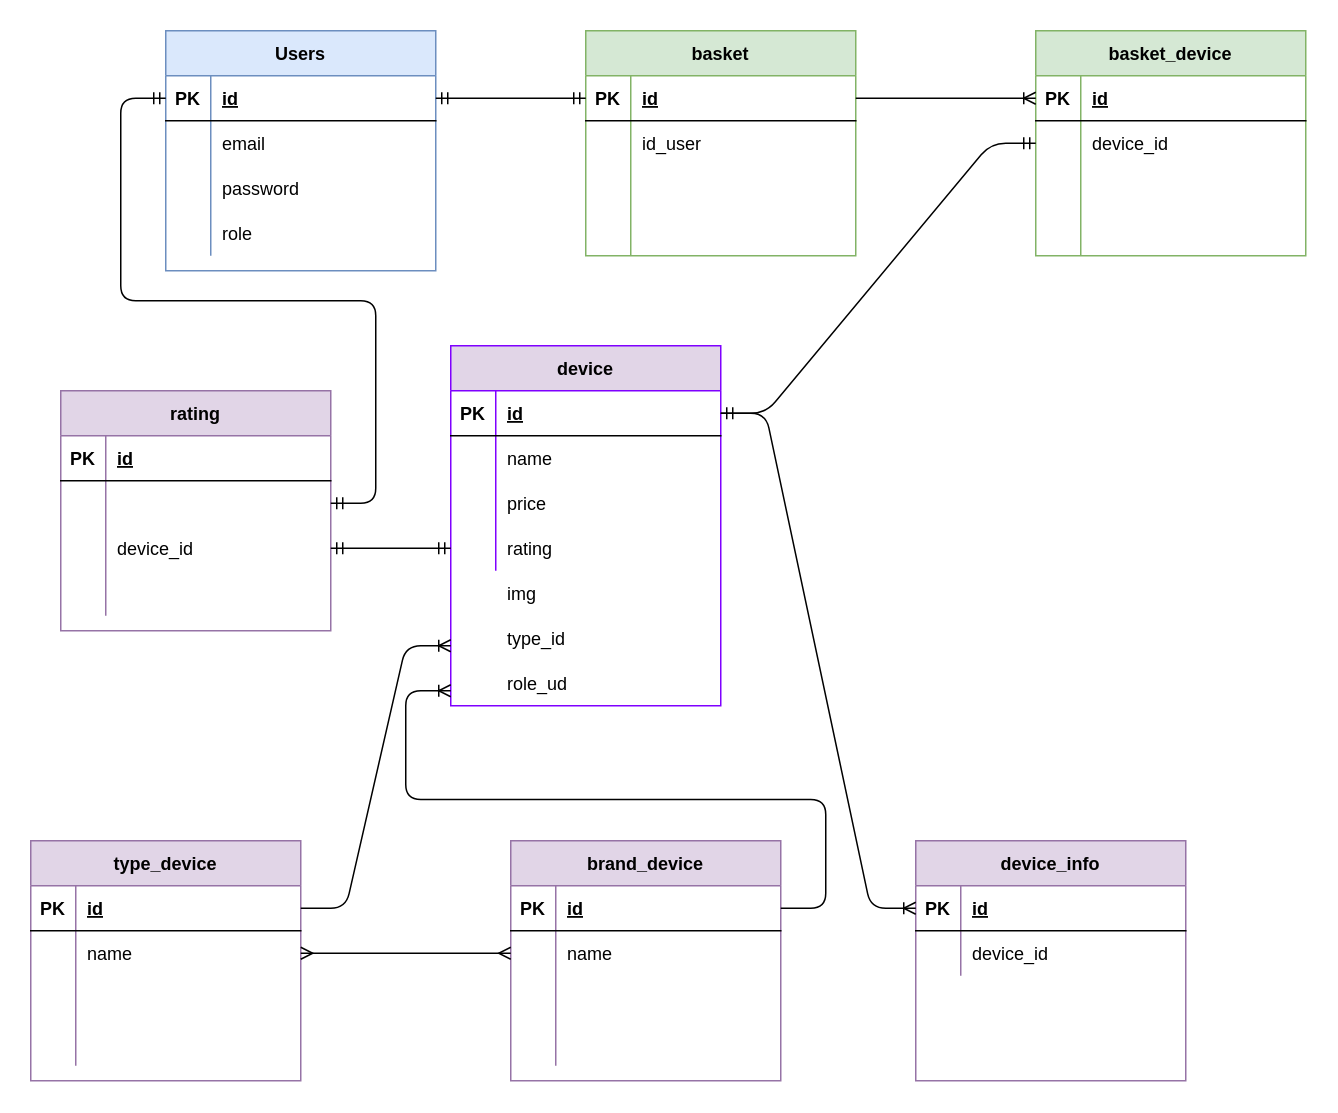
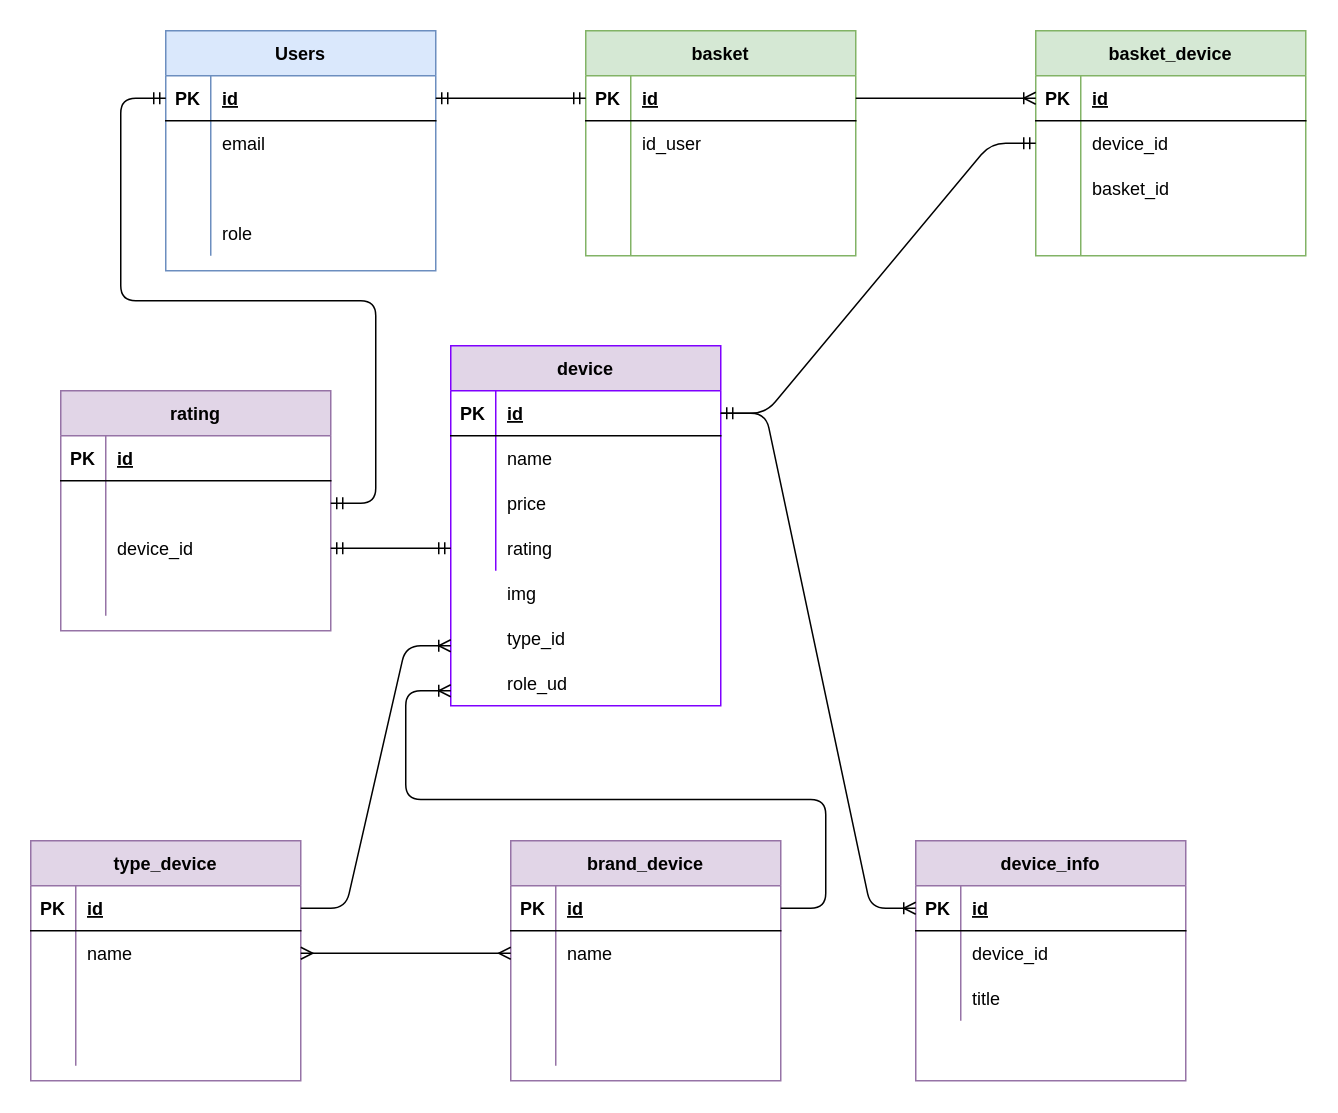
node "password": removed
node "basket_id": added
node "title": added
